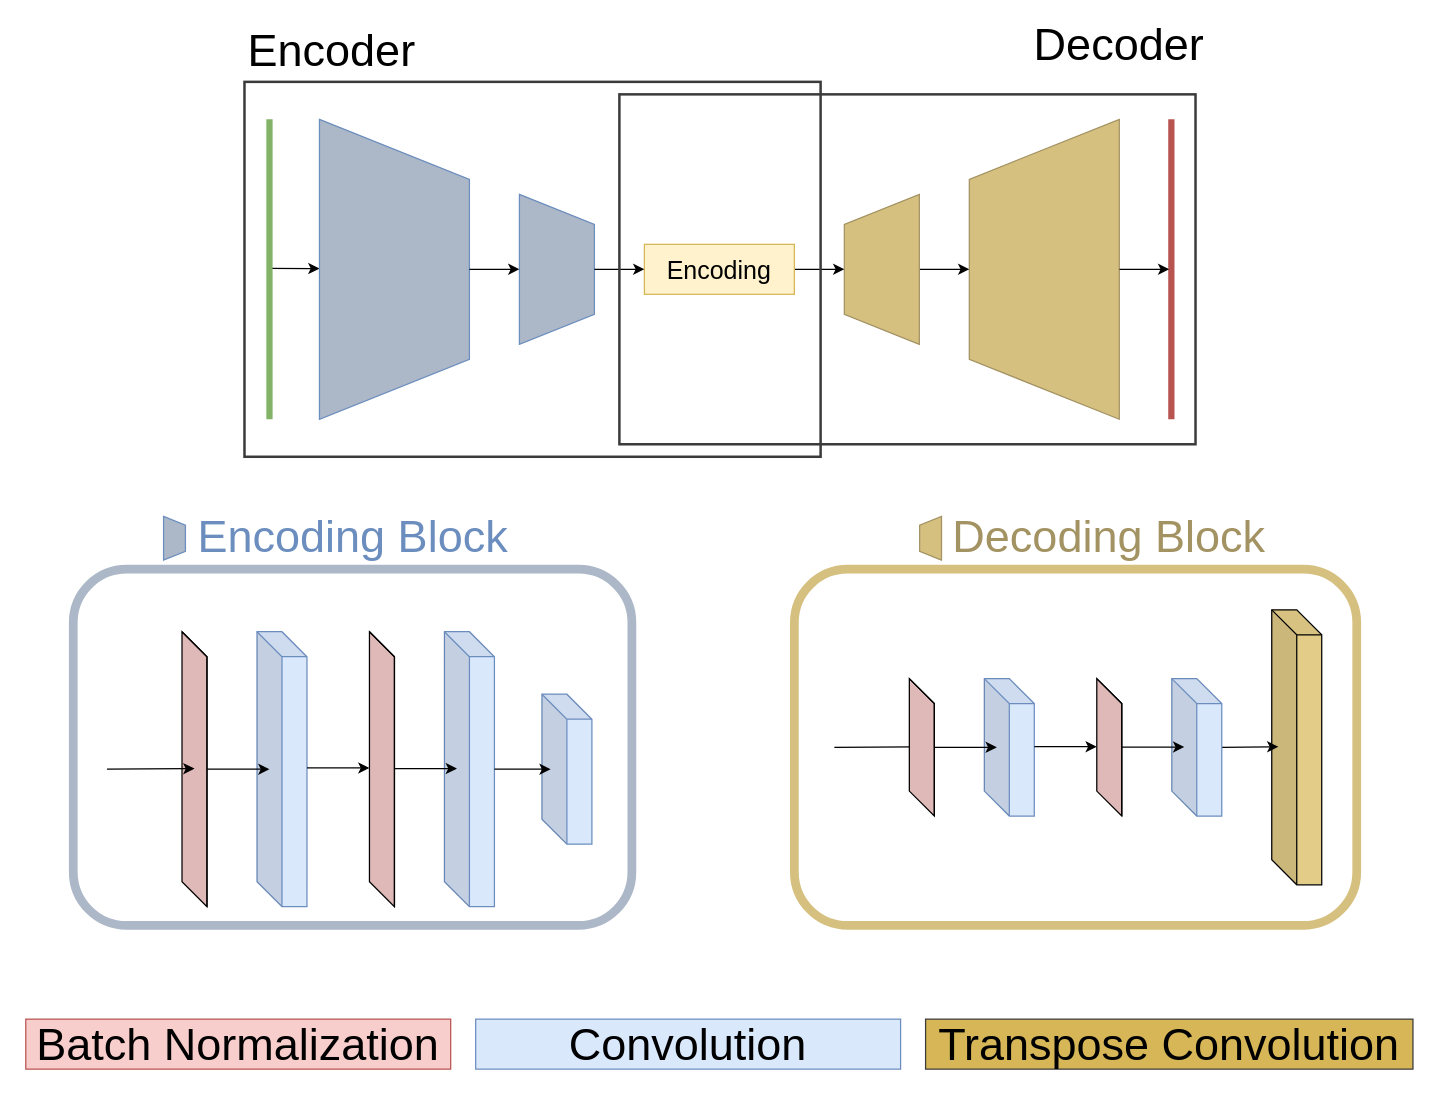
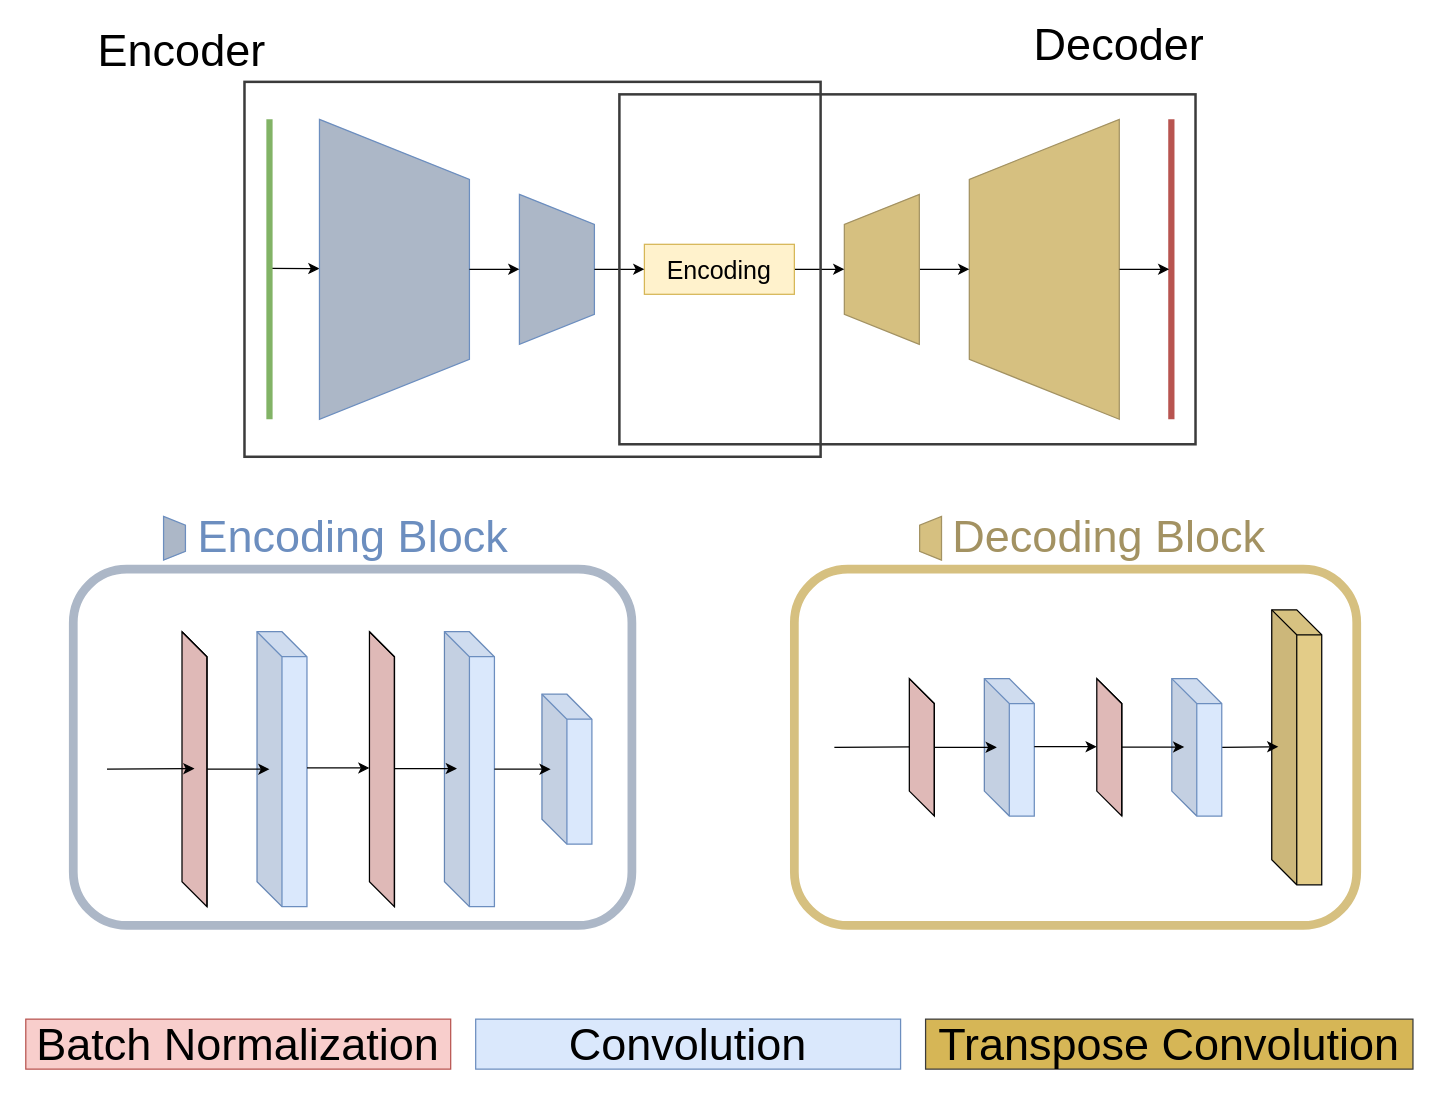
node "Encoder": moved (332, 51) -> (182, 51)
